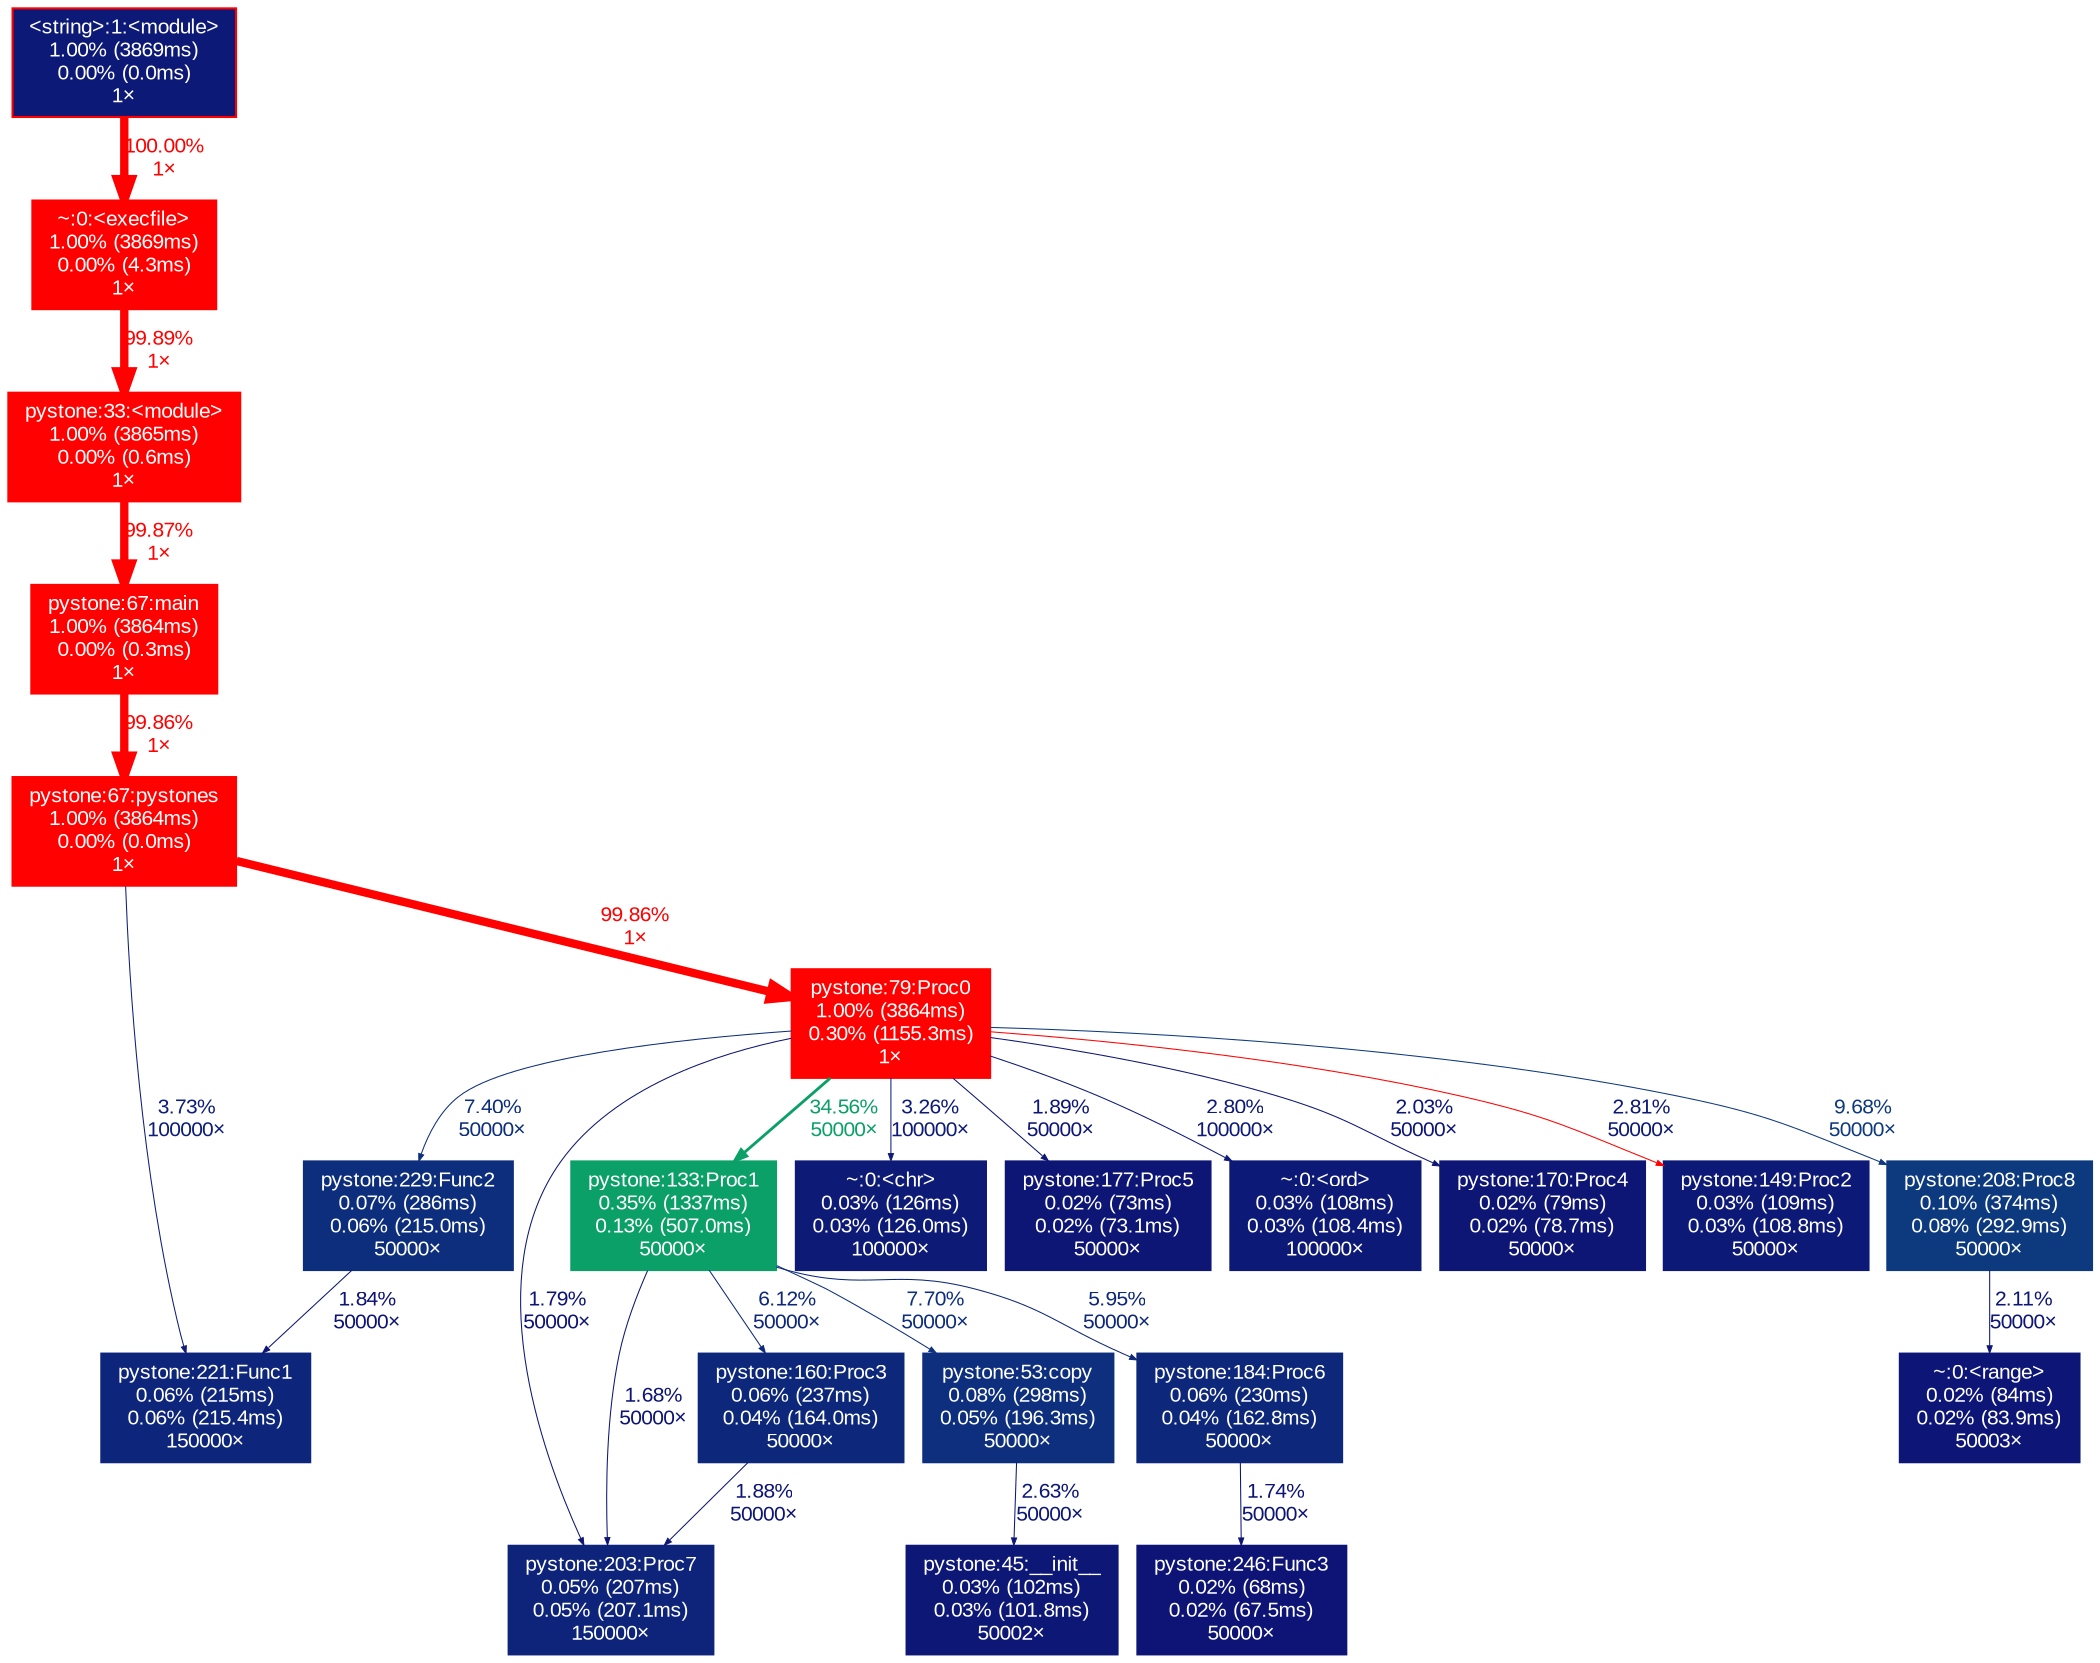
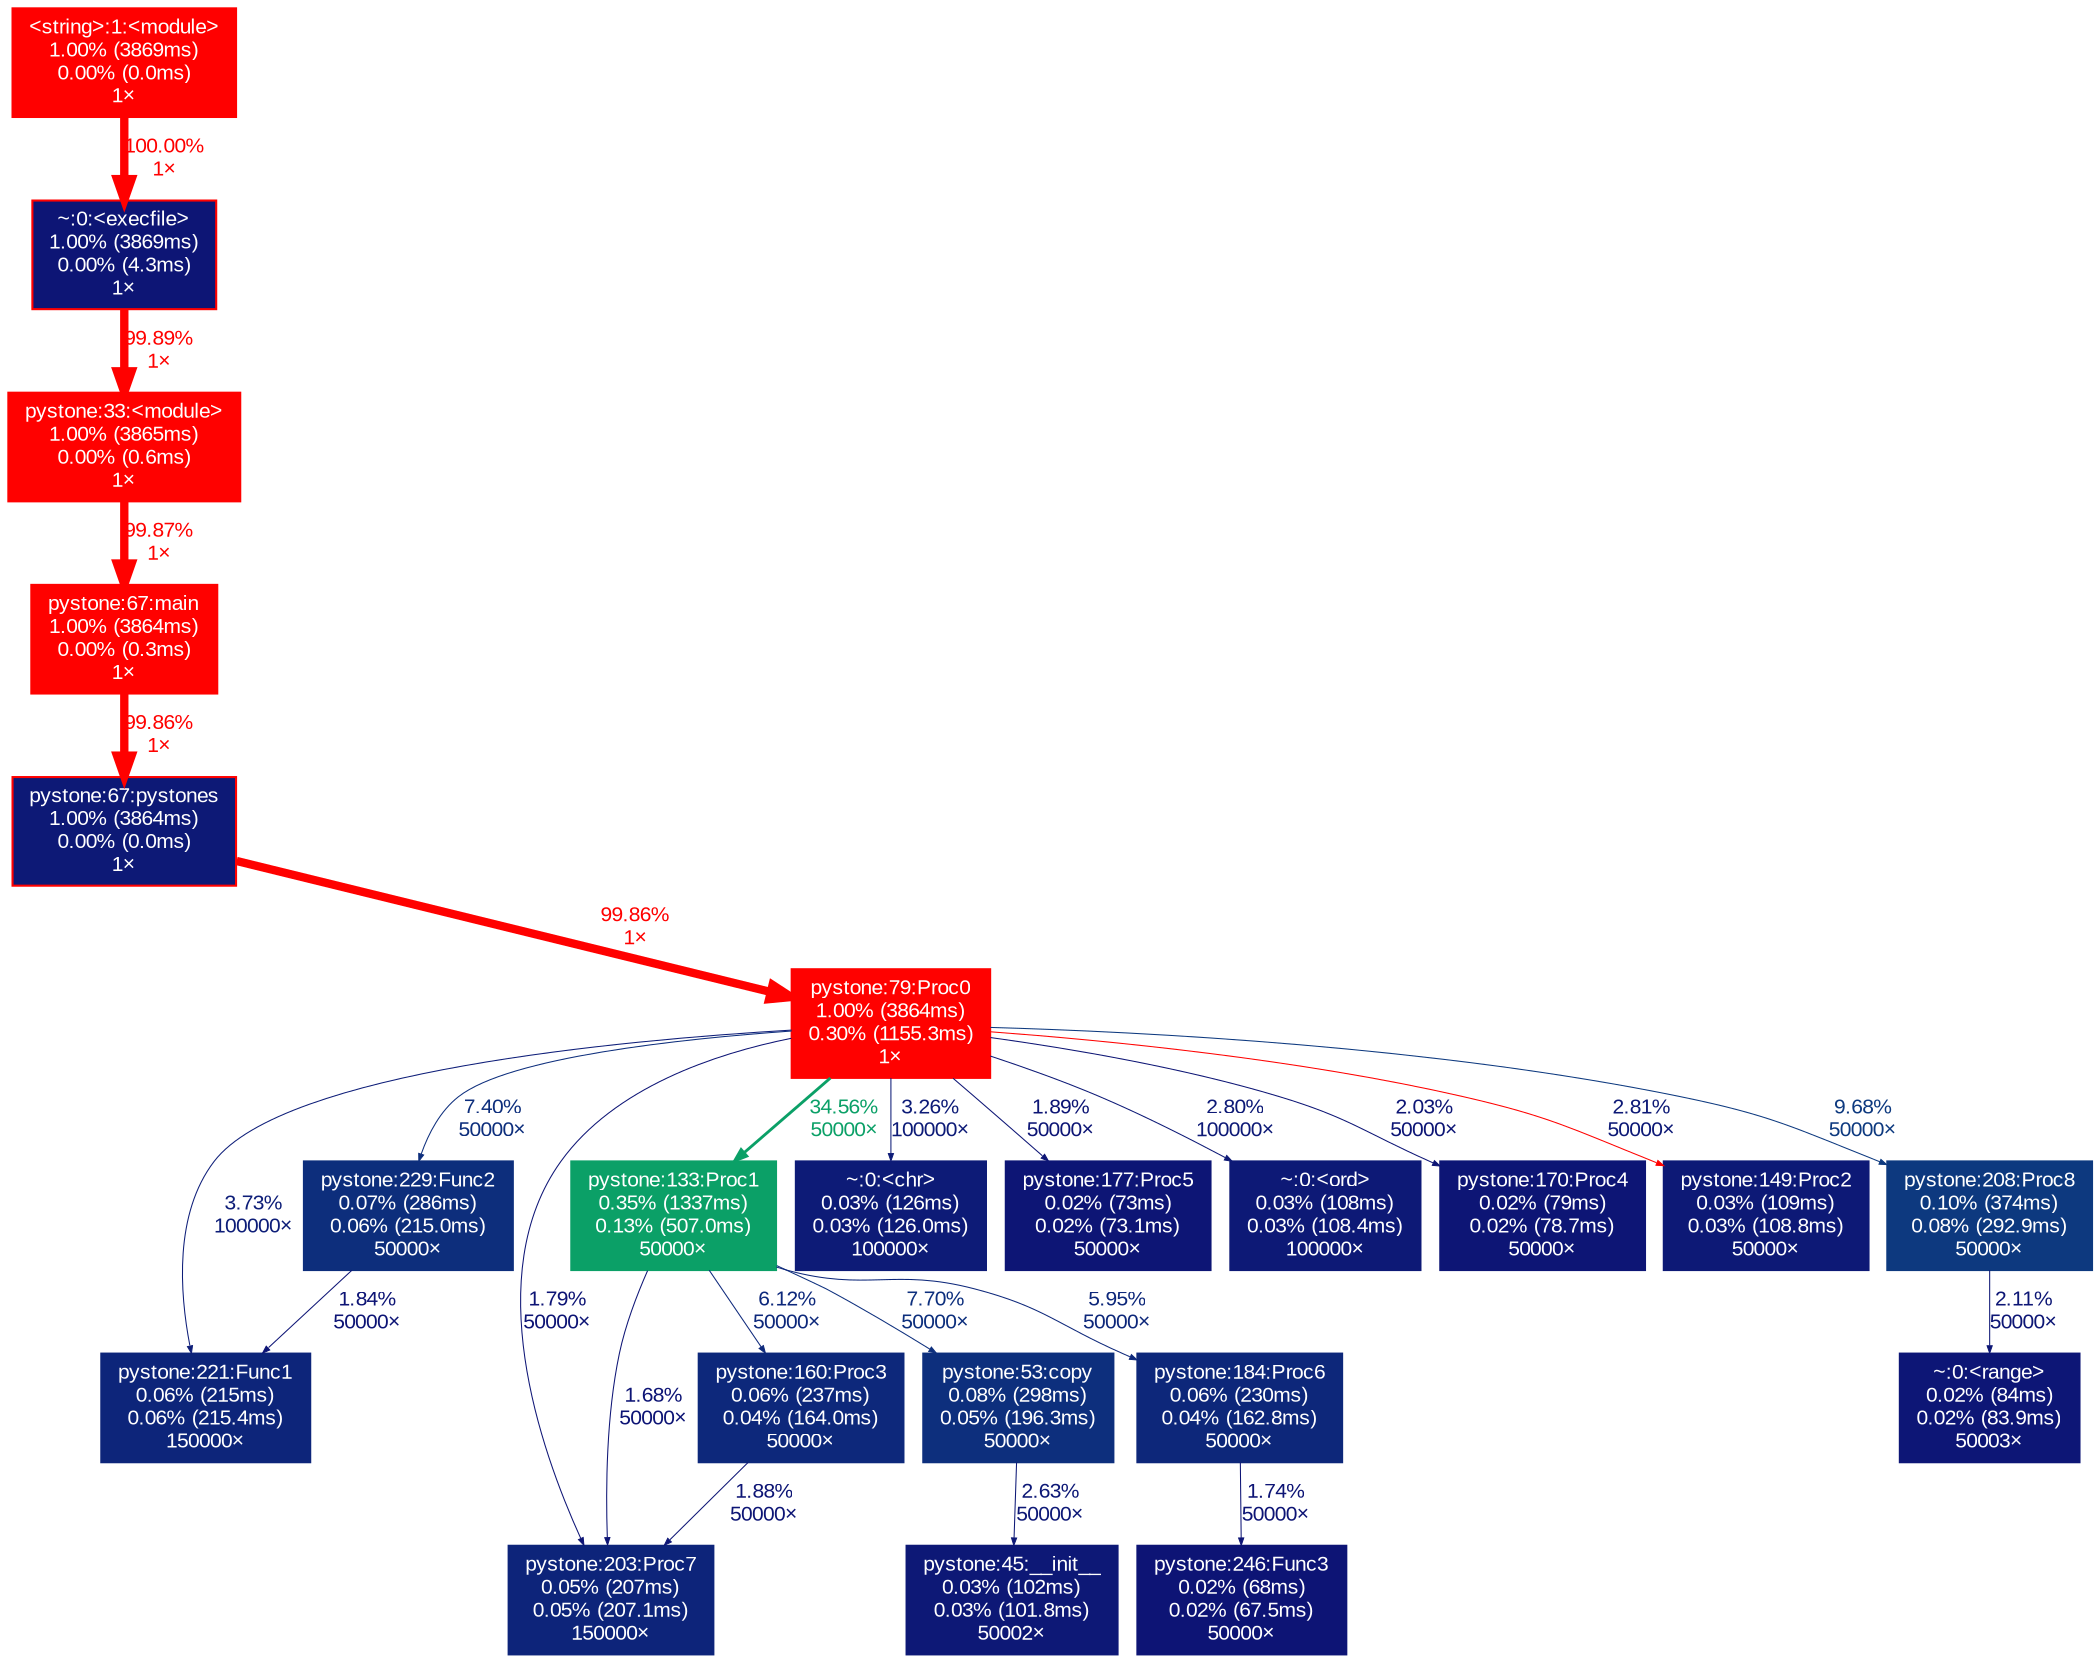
node "<string>:1:<module> 1.00% (3869ms) 0.00% (0.0ms) 1×": fillcolor #0d1976 -> #ff0000
node "~:0:<execfile> 1.00% (3869ms) 0.00% (4.3ms) 1×": fillcolor #ff0000 -> #0d1575
node "pystone:67:pystones 1.00% (3864ms) 0.00% (0.0ms) 1×": fillcolor #ff0100 -> #0d1976
edge "pystone:67:pystones 1.00% (3864ms) 0.00% (0.0ms) 1×" -> "pystone:221:Func1 0.06% (215ms) 0.06% (215.4ms) 150000×": now "pystone:79:Proc0 1.00% (3864ms) 0.30% (1155.3ms) 1×" -> "pystone:221:Func1 0.06% (215ms) 0.06% (215.4ms) 150000×"
